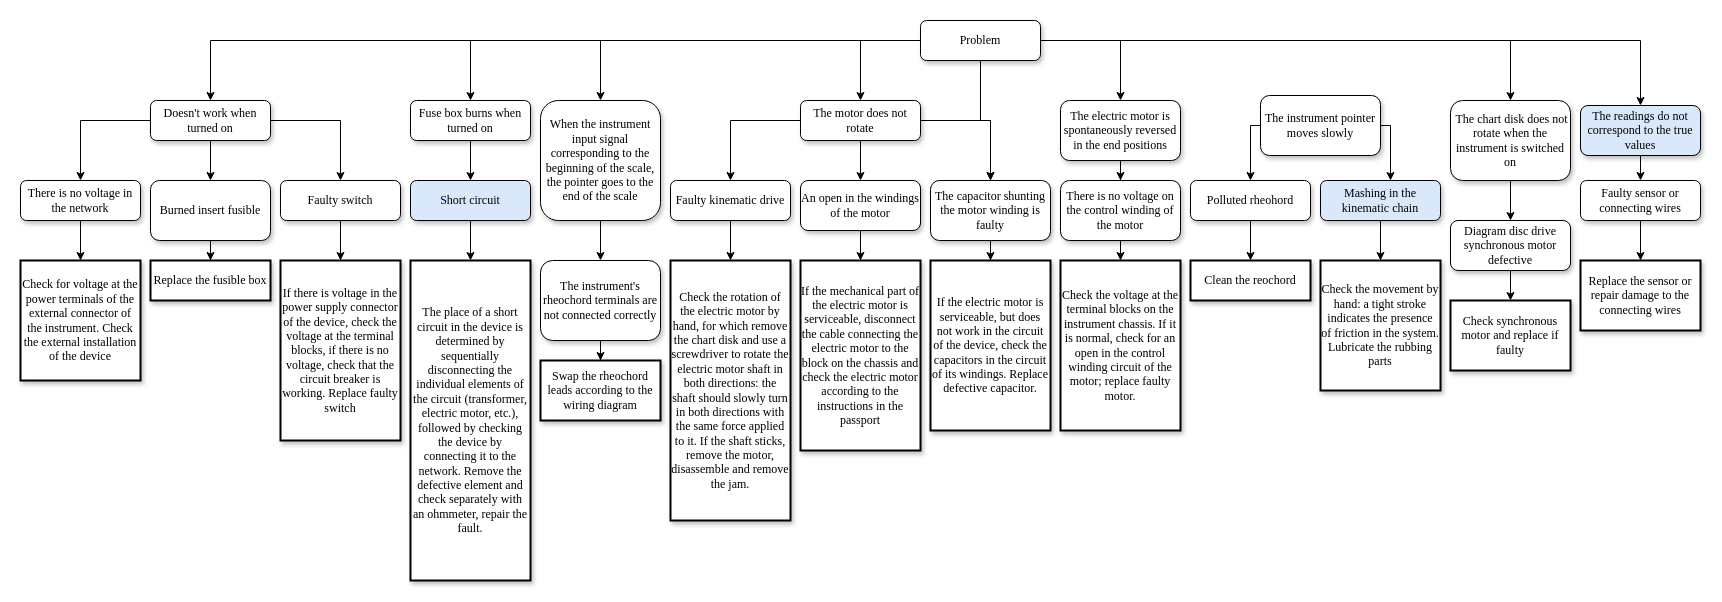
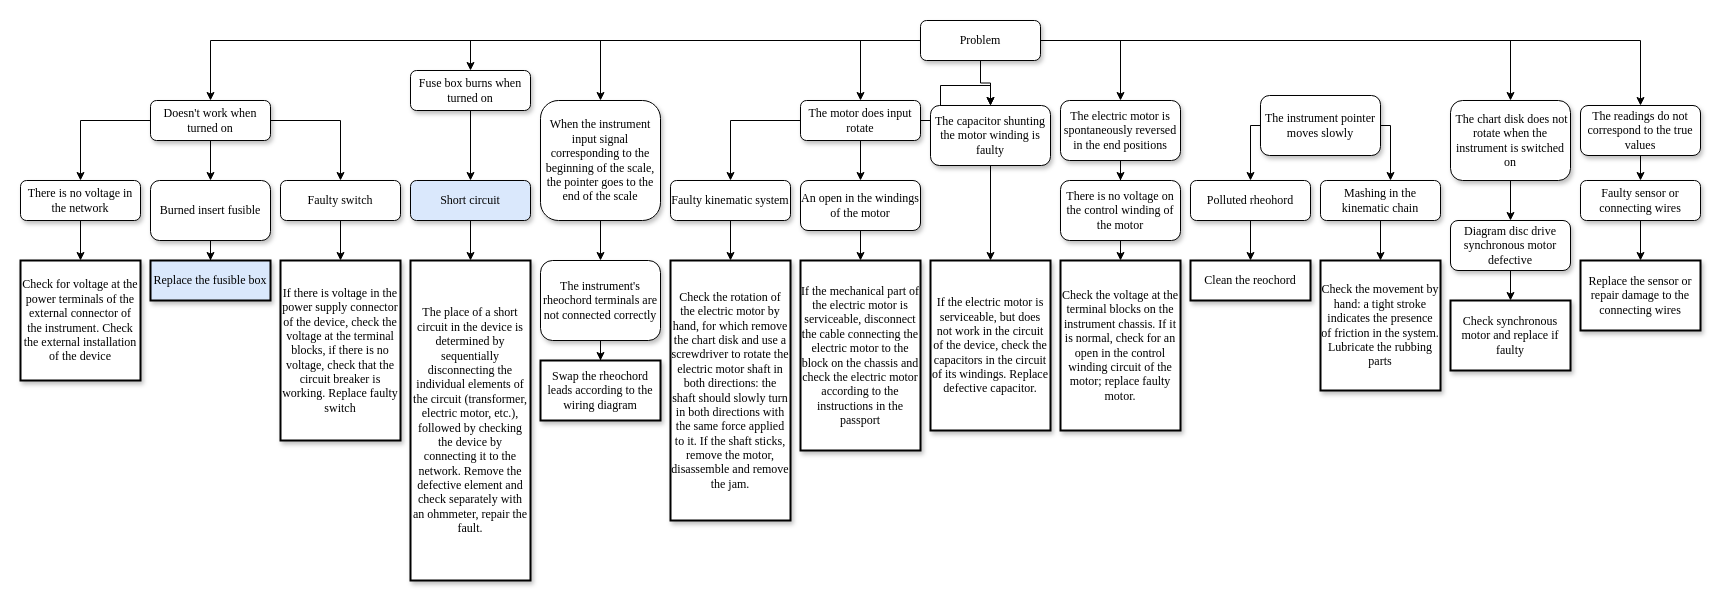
node "Fuse box burns when turned on": moved (471, 121) -> (471, 91)
node "The motor does not rotate": label "The motor does not rotate" -> "The motor does input rotate"
node "The readings do not correspond to the true values": fillcolor #dae8fc -> #ffffff
node "Faulty kinematic drive": label "Faulty kinematic drive" -> "Faulty kinematic system"
node "Mashing in the kinematic chain": fillcolor #dae8fc -> #ffffff
node "The capacitor shunting the motor winding is faulty": moved (991, 211) -> (991, 136)
node "Replace the fusible box": fillcolor #ffffff -> #dae8fc
